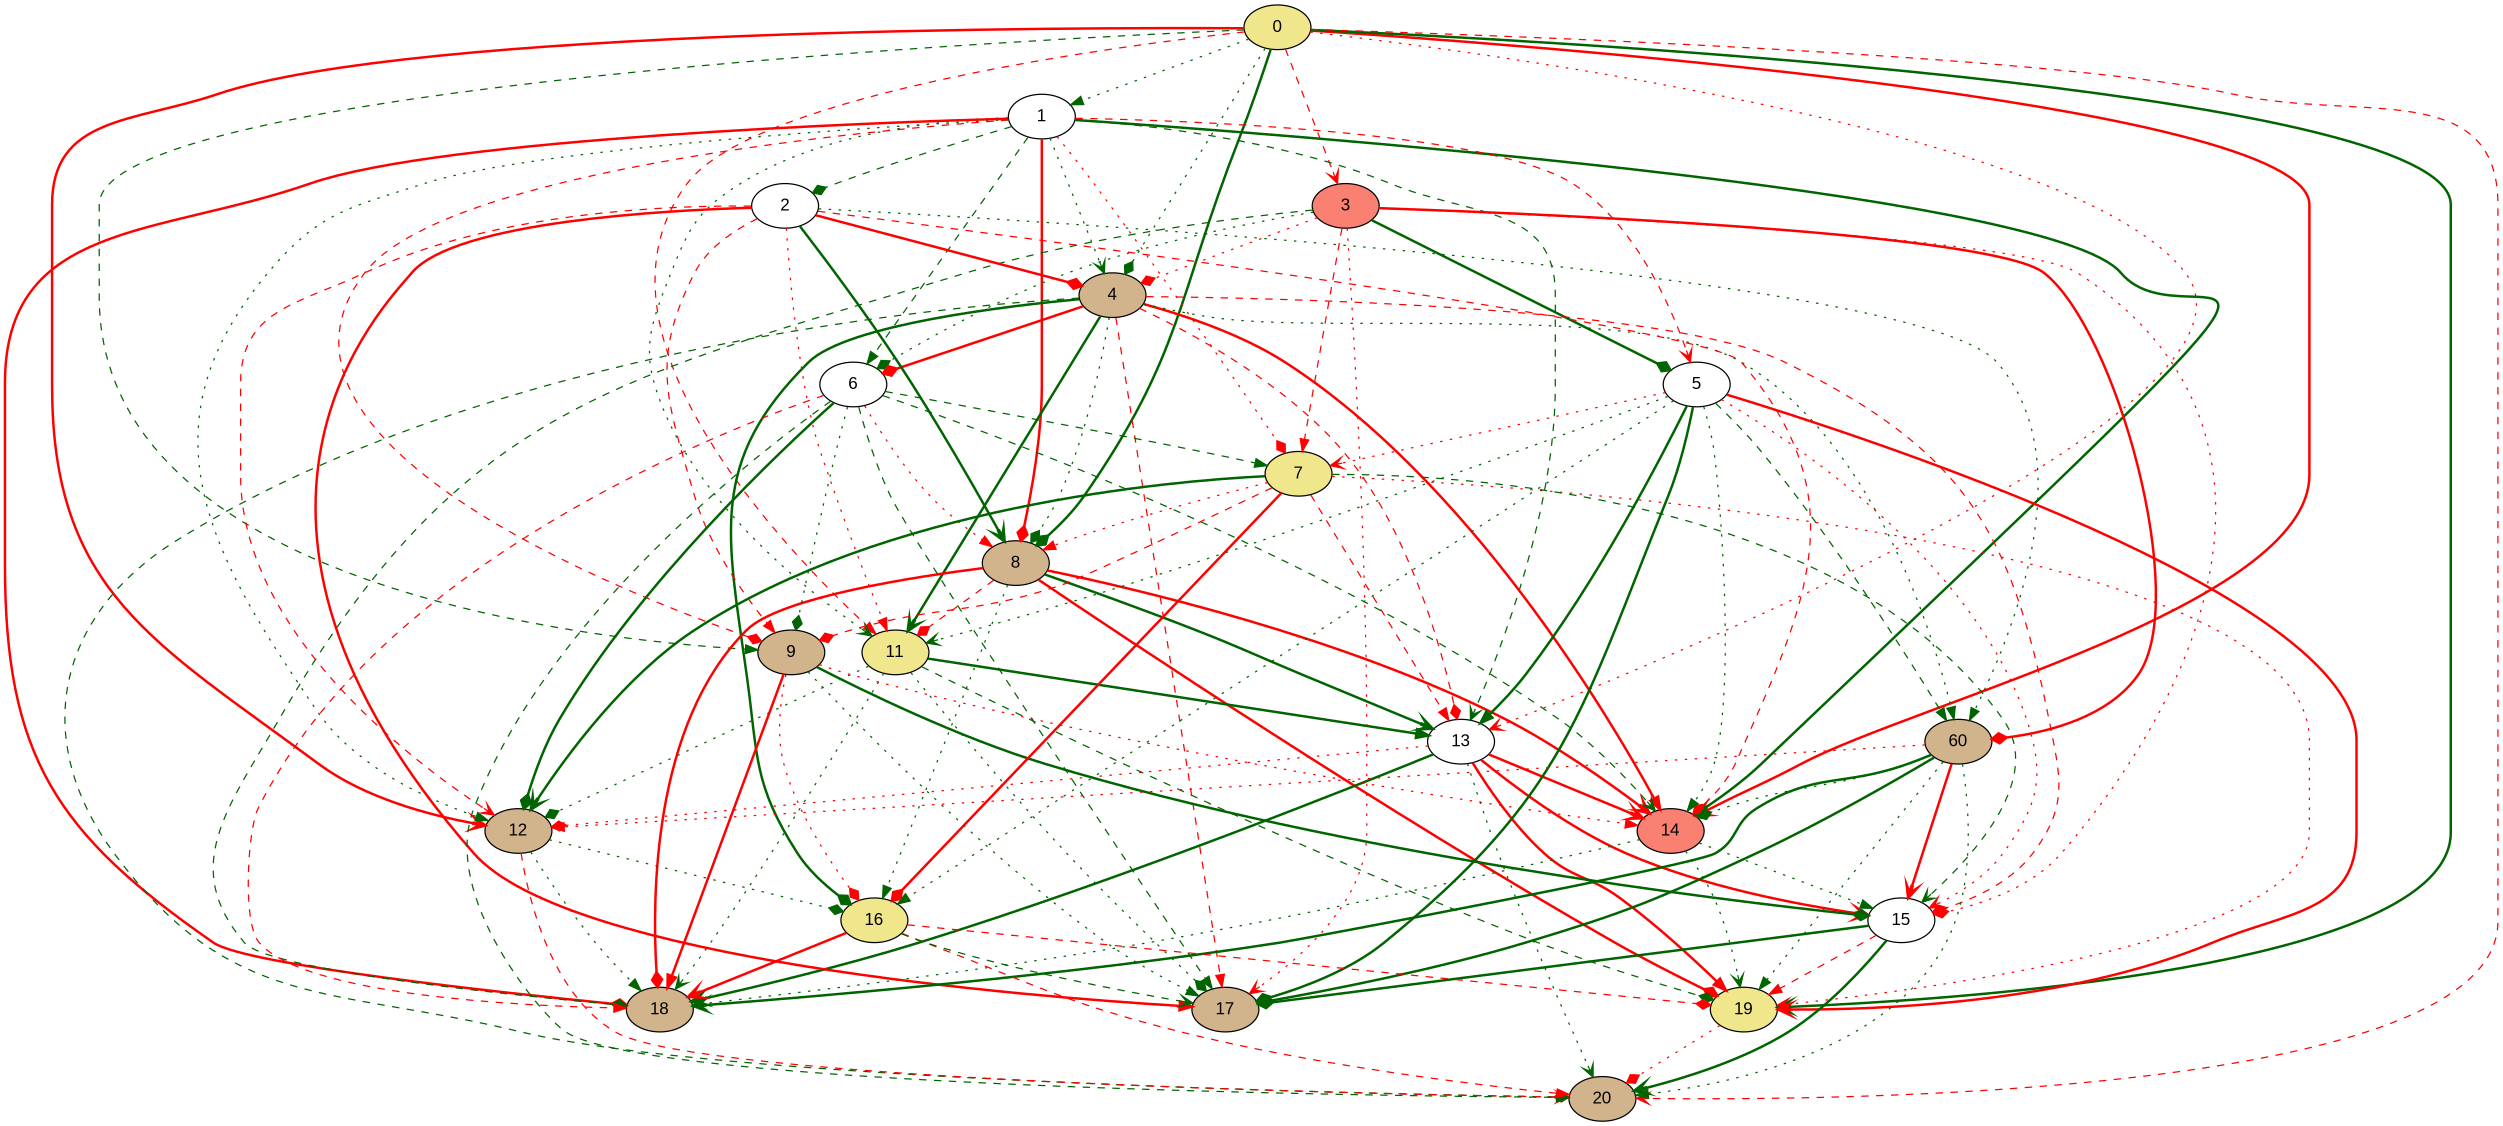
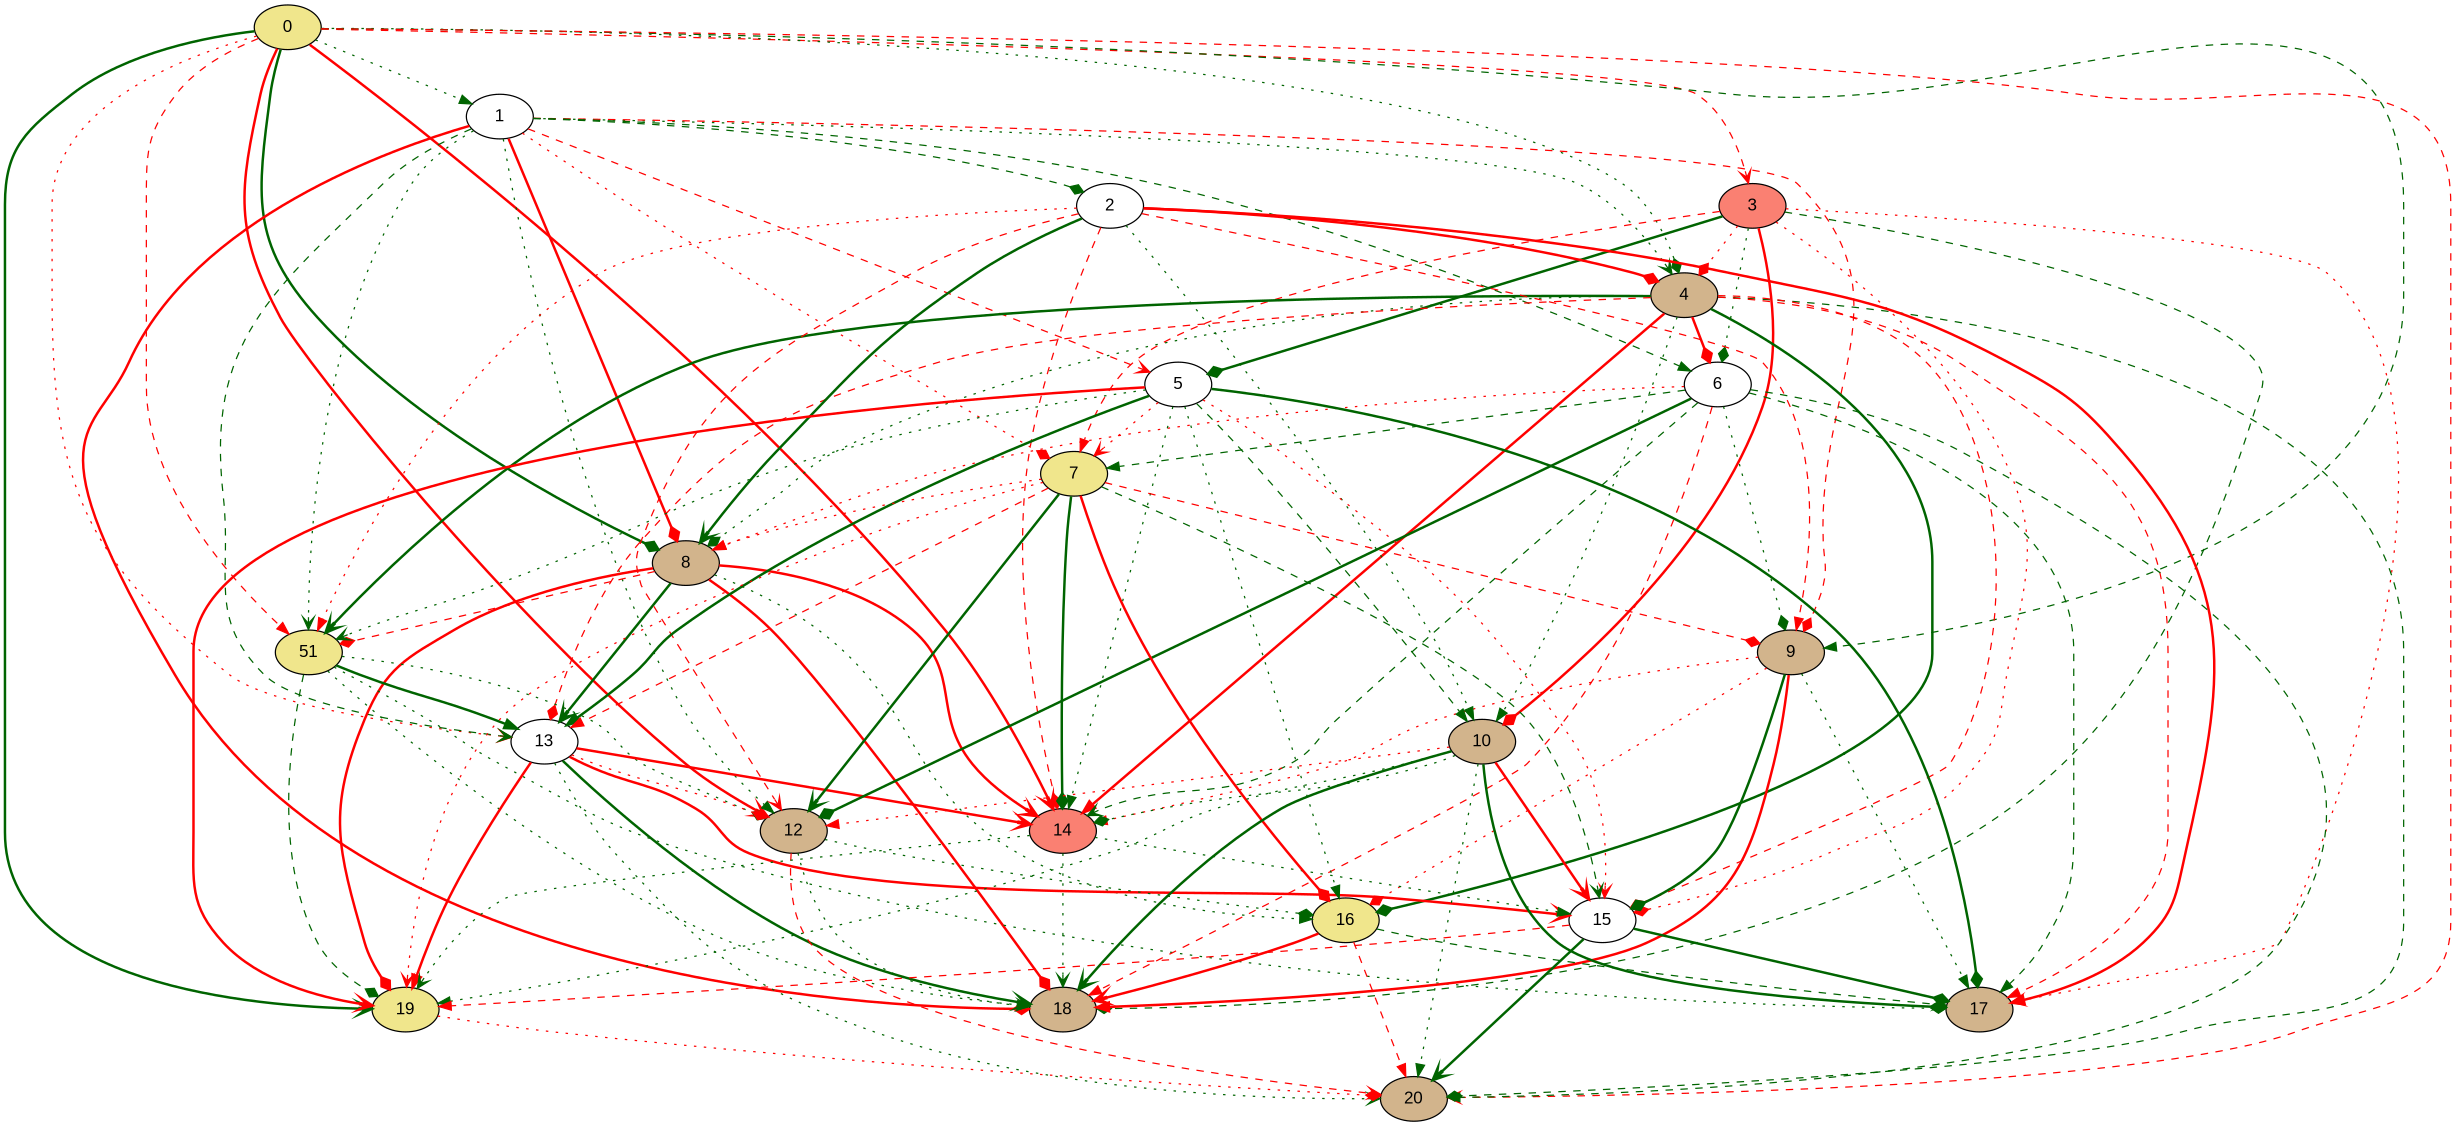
edge "1" -> "14": now "7" -> "14"
node "11": label "11" -> "51"
node "60": label "60" -> "10"
edge "16" -> "19": removed
